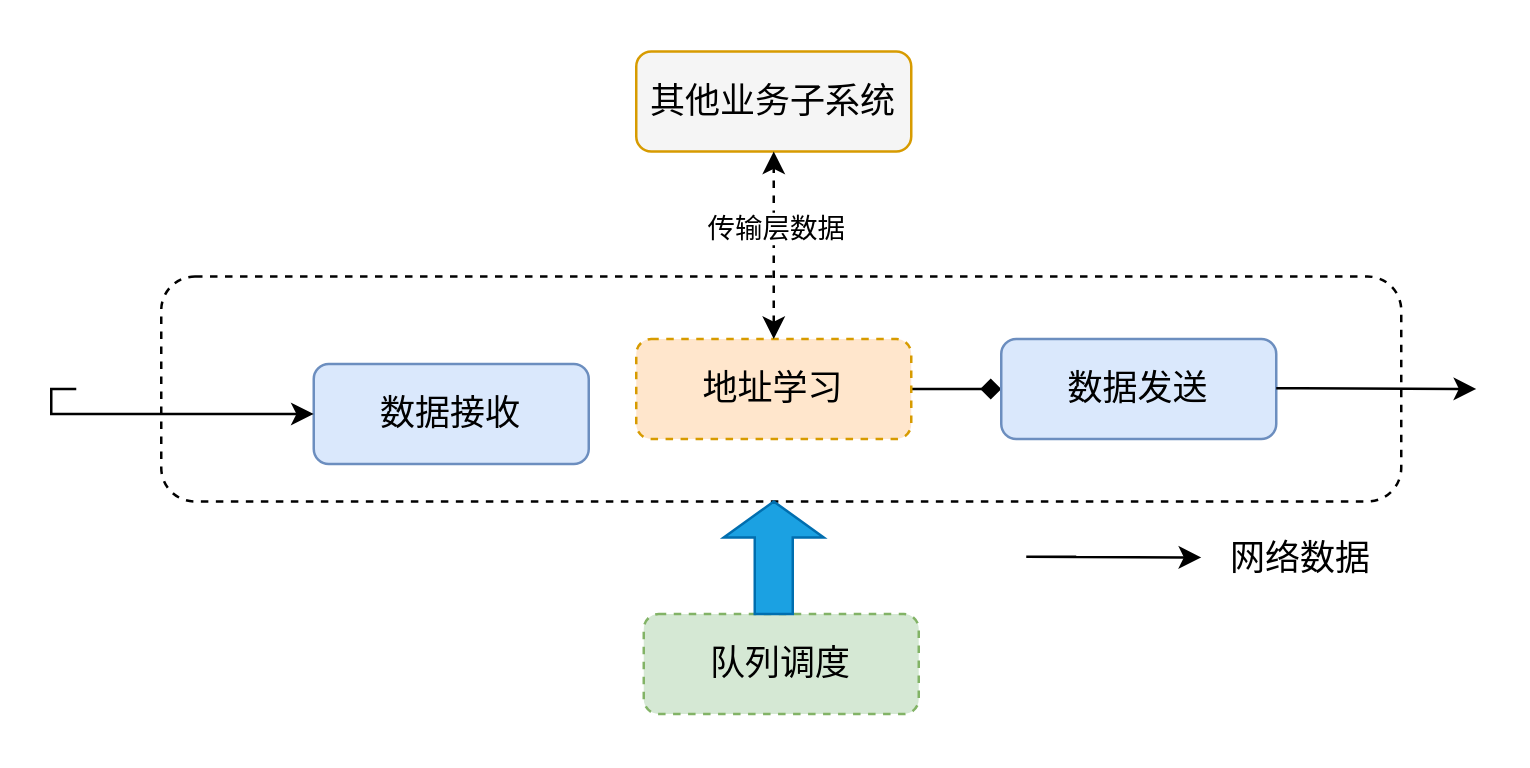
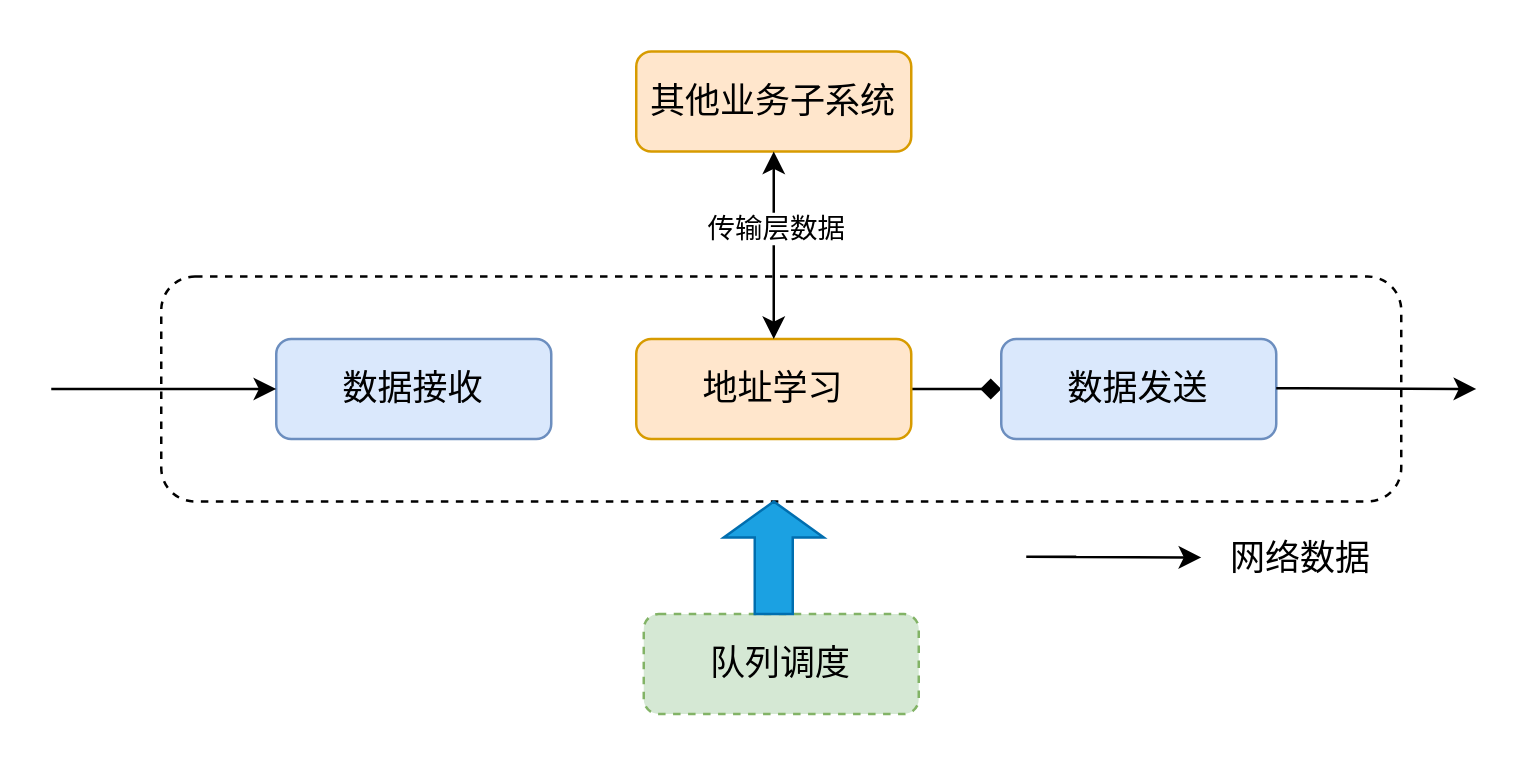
node "其他业务子系统": fillcolor #f5f5f5 -> #ffe6cc
edge "其他业务子系统" -- "地址学习": style dashed -> solid
node "地址学习": style dashed -> solid
node "数据接收": moved (451, 414) -> (414, 389)
